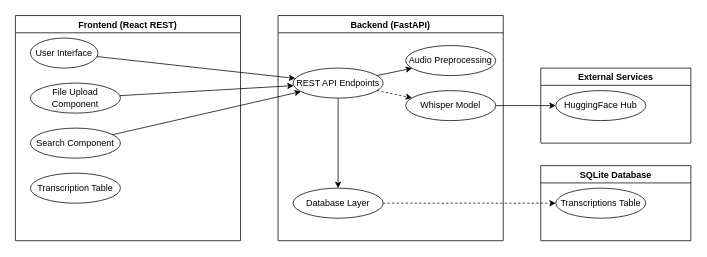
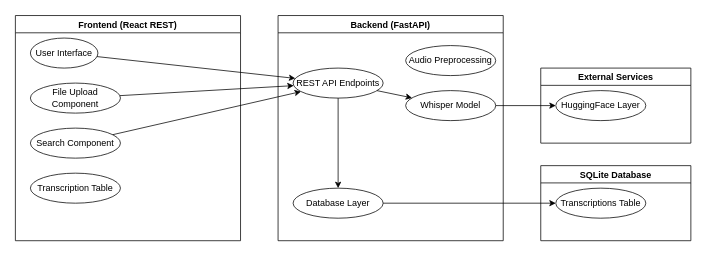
edge "REST API Endpoints" -> "Audio Preprocessing": removed
edge "REST API Endpoints" -> "Whisper Model": style dashed -> solid
node "HuggingFace Hub": label "HuggingFace Hub" -> "HuggingFace Layer"
edge "Database Layer" -> "Transcriptions Table": style dashed -> solid
